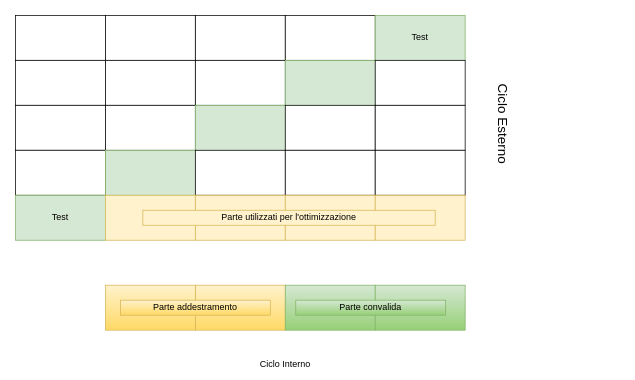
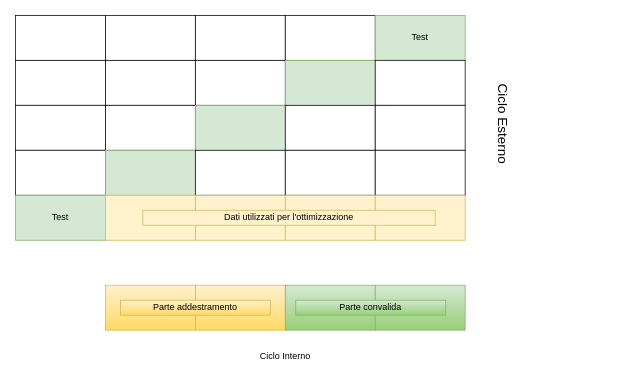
node "Parte utilizzati per l'ottimizzazione": label "Parte utilizzati per l'ottimizzazione" -> "Dati utilizzati per l'ottimizzazione"
node "Ciclo Interno": moved (285, 364) -> (285, 357)
